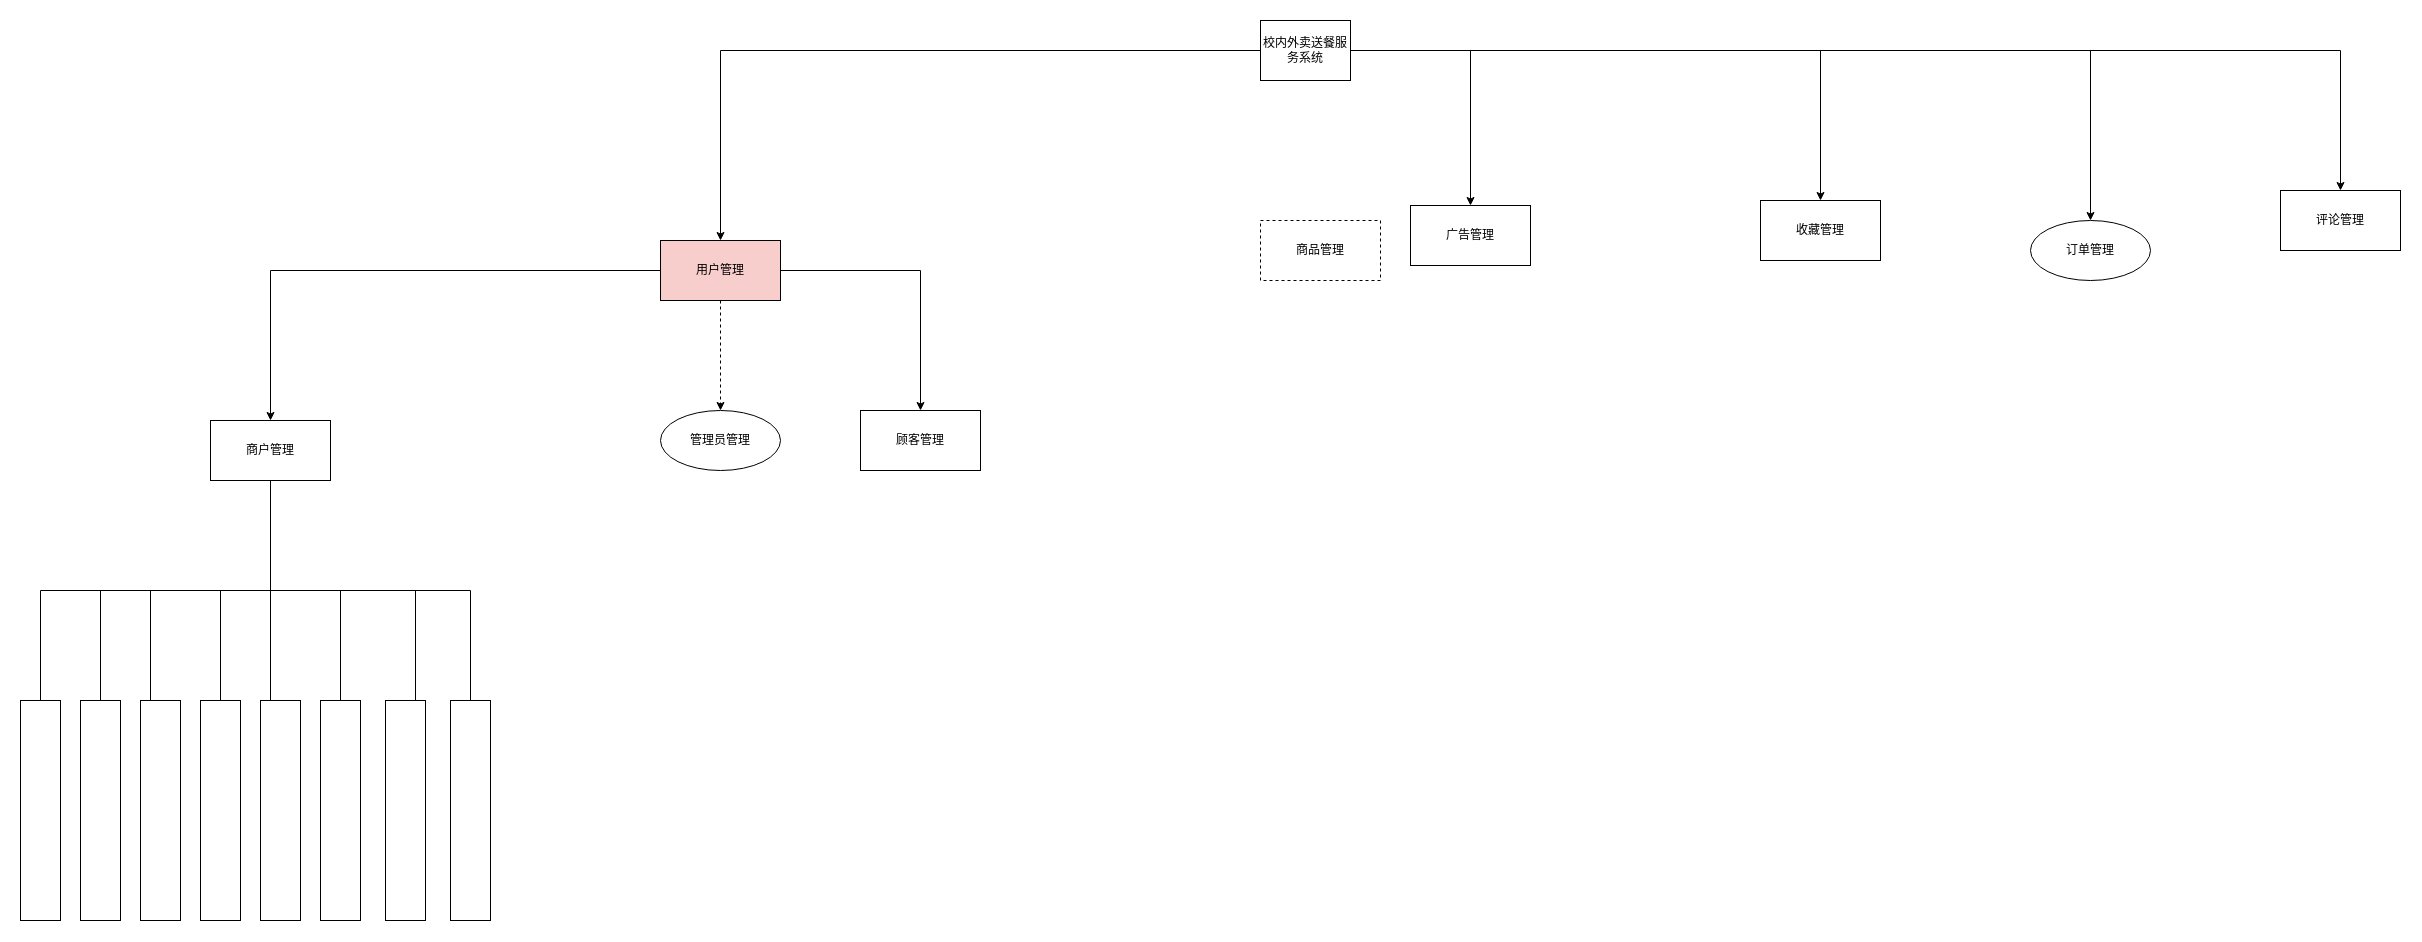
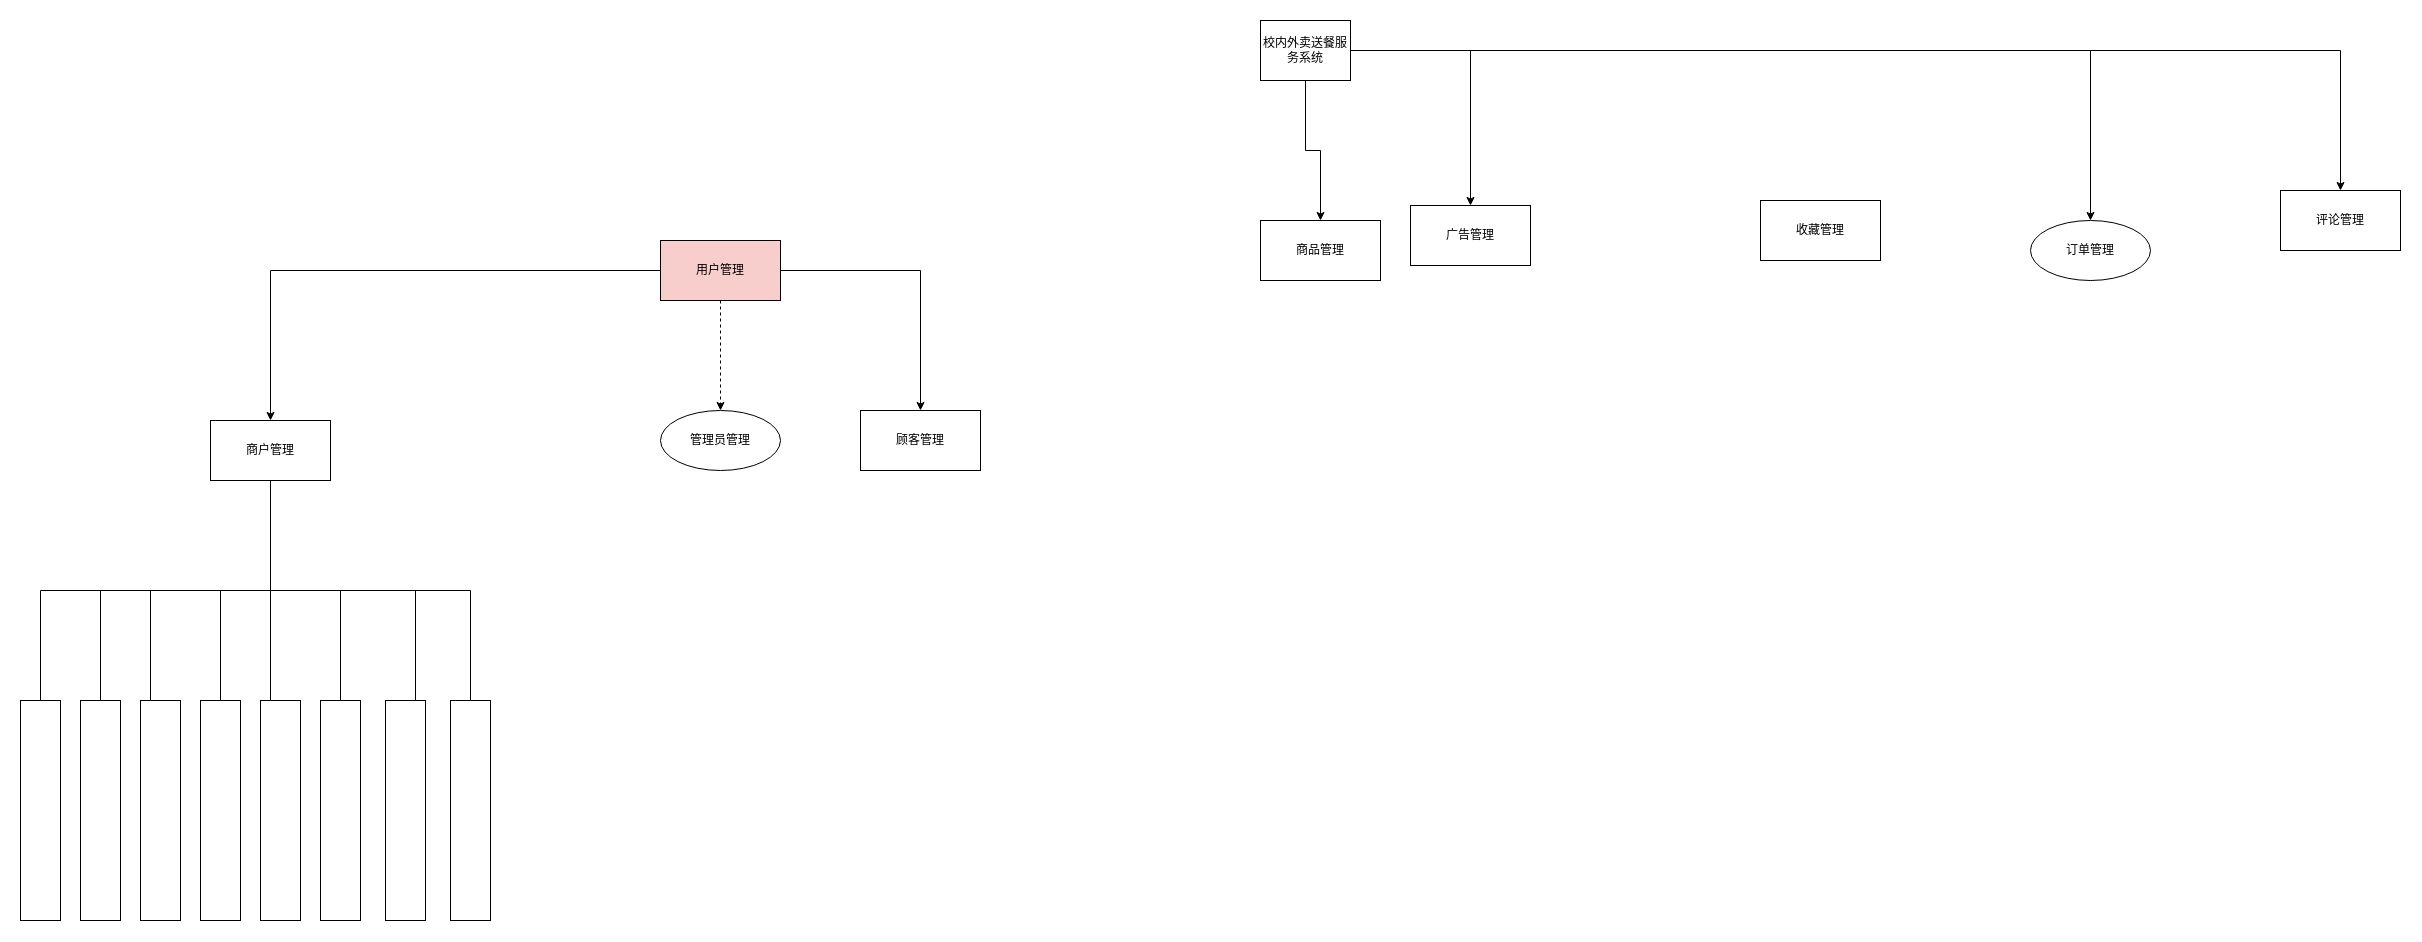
edge "校内外卖送餐服务系统" -> "用户管理": removed
edge "校内外卖送餐服务系统" -> "收藏管理": removed
edge "校内外卖送餐服务系统" -> "商品管理": added
node "商品管理": style dashed -> solid
